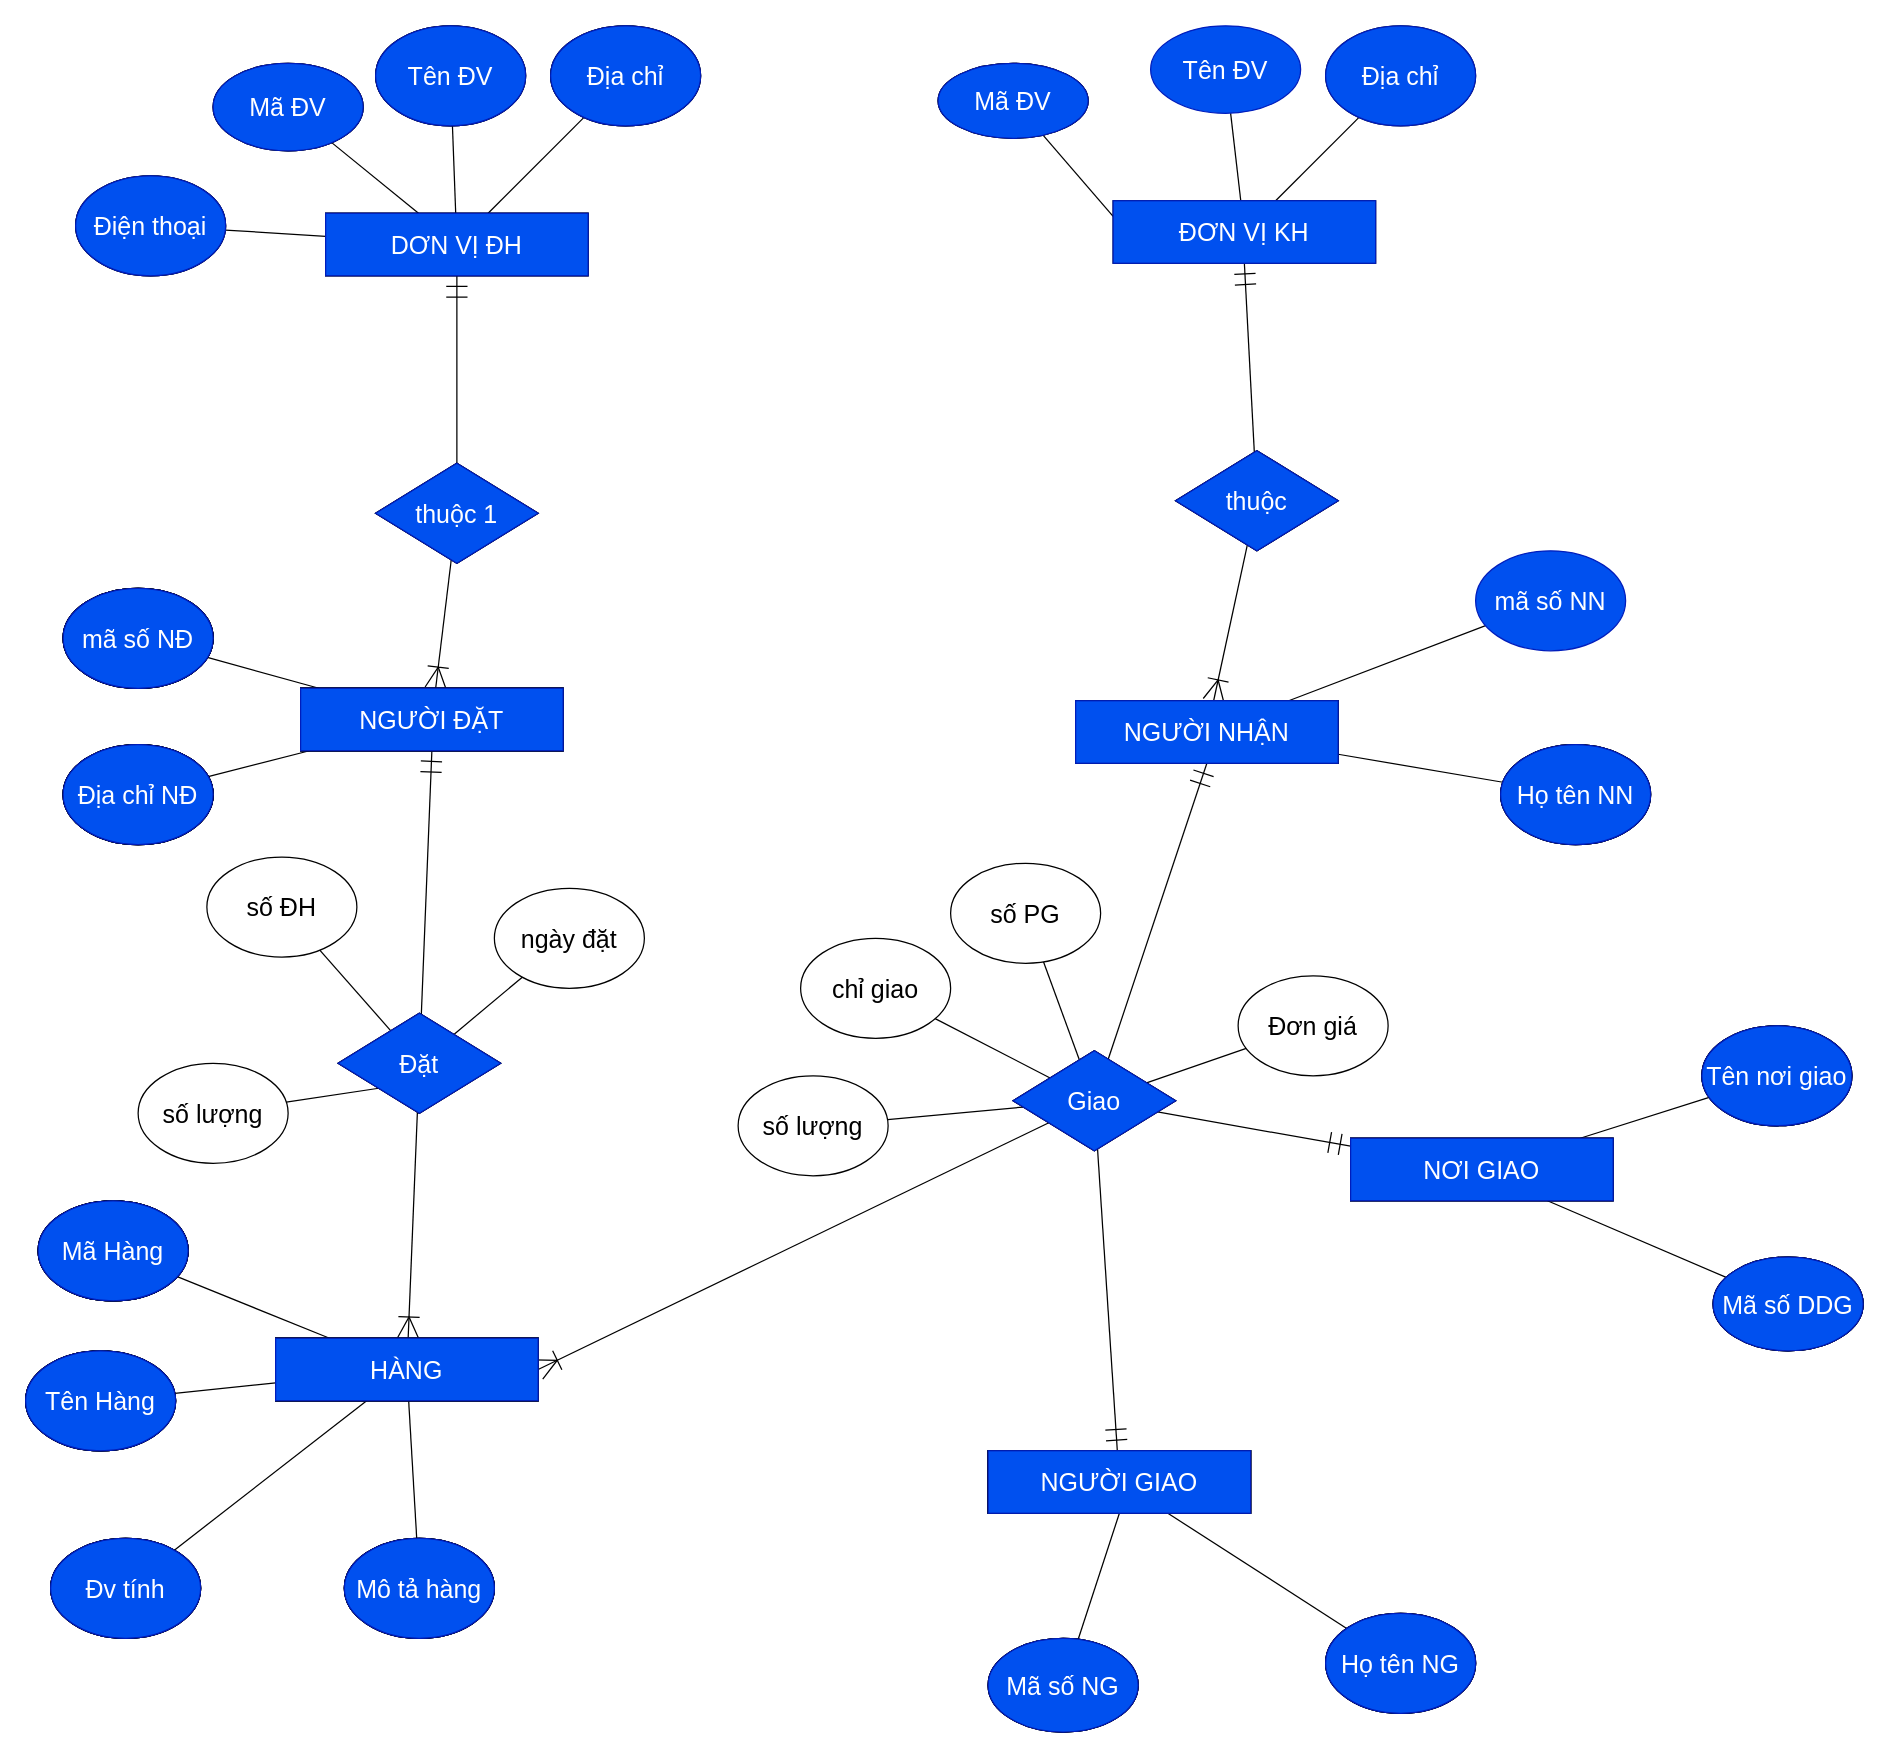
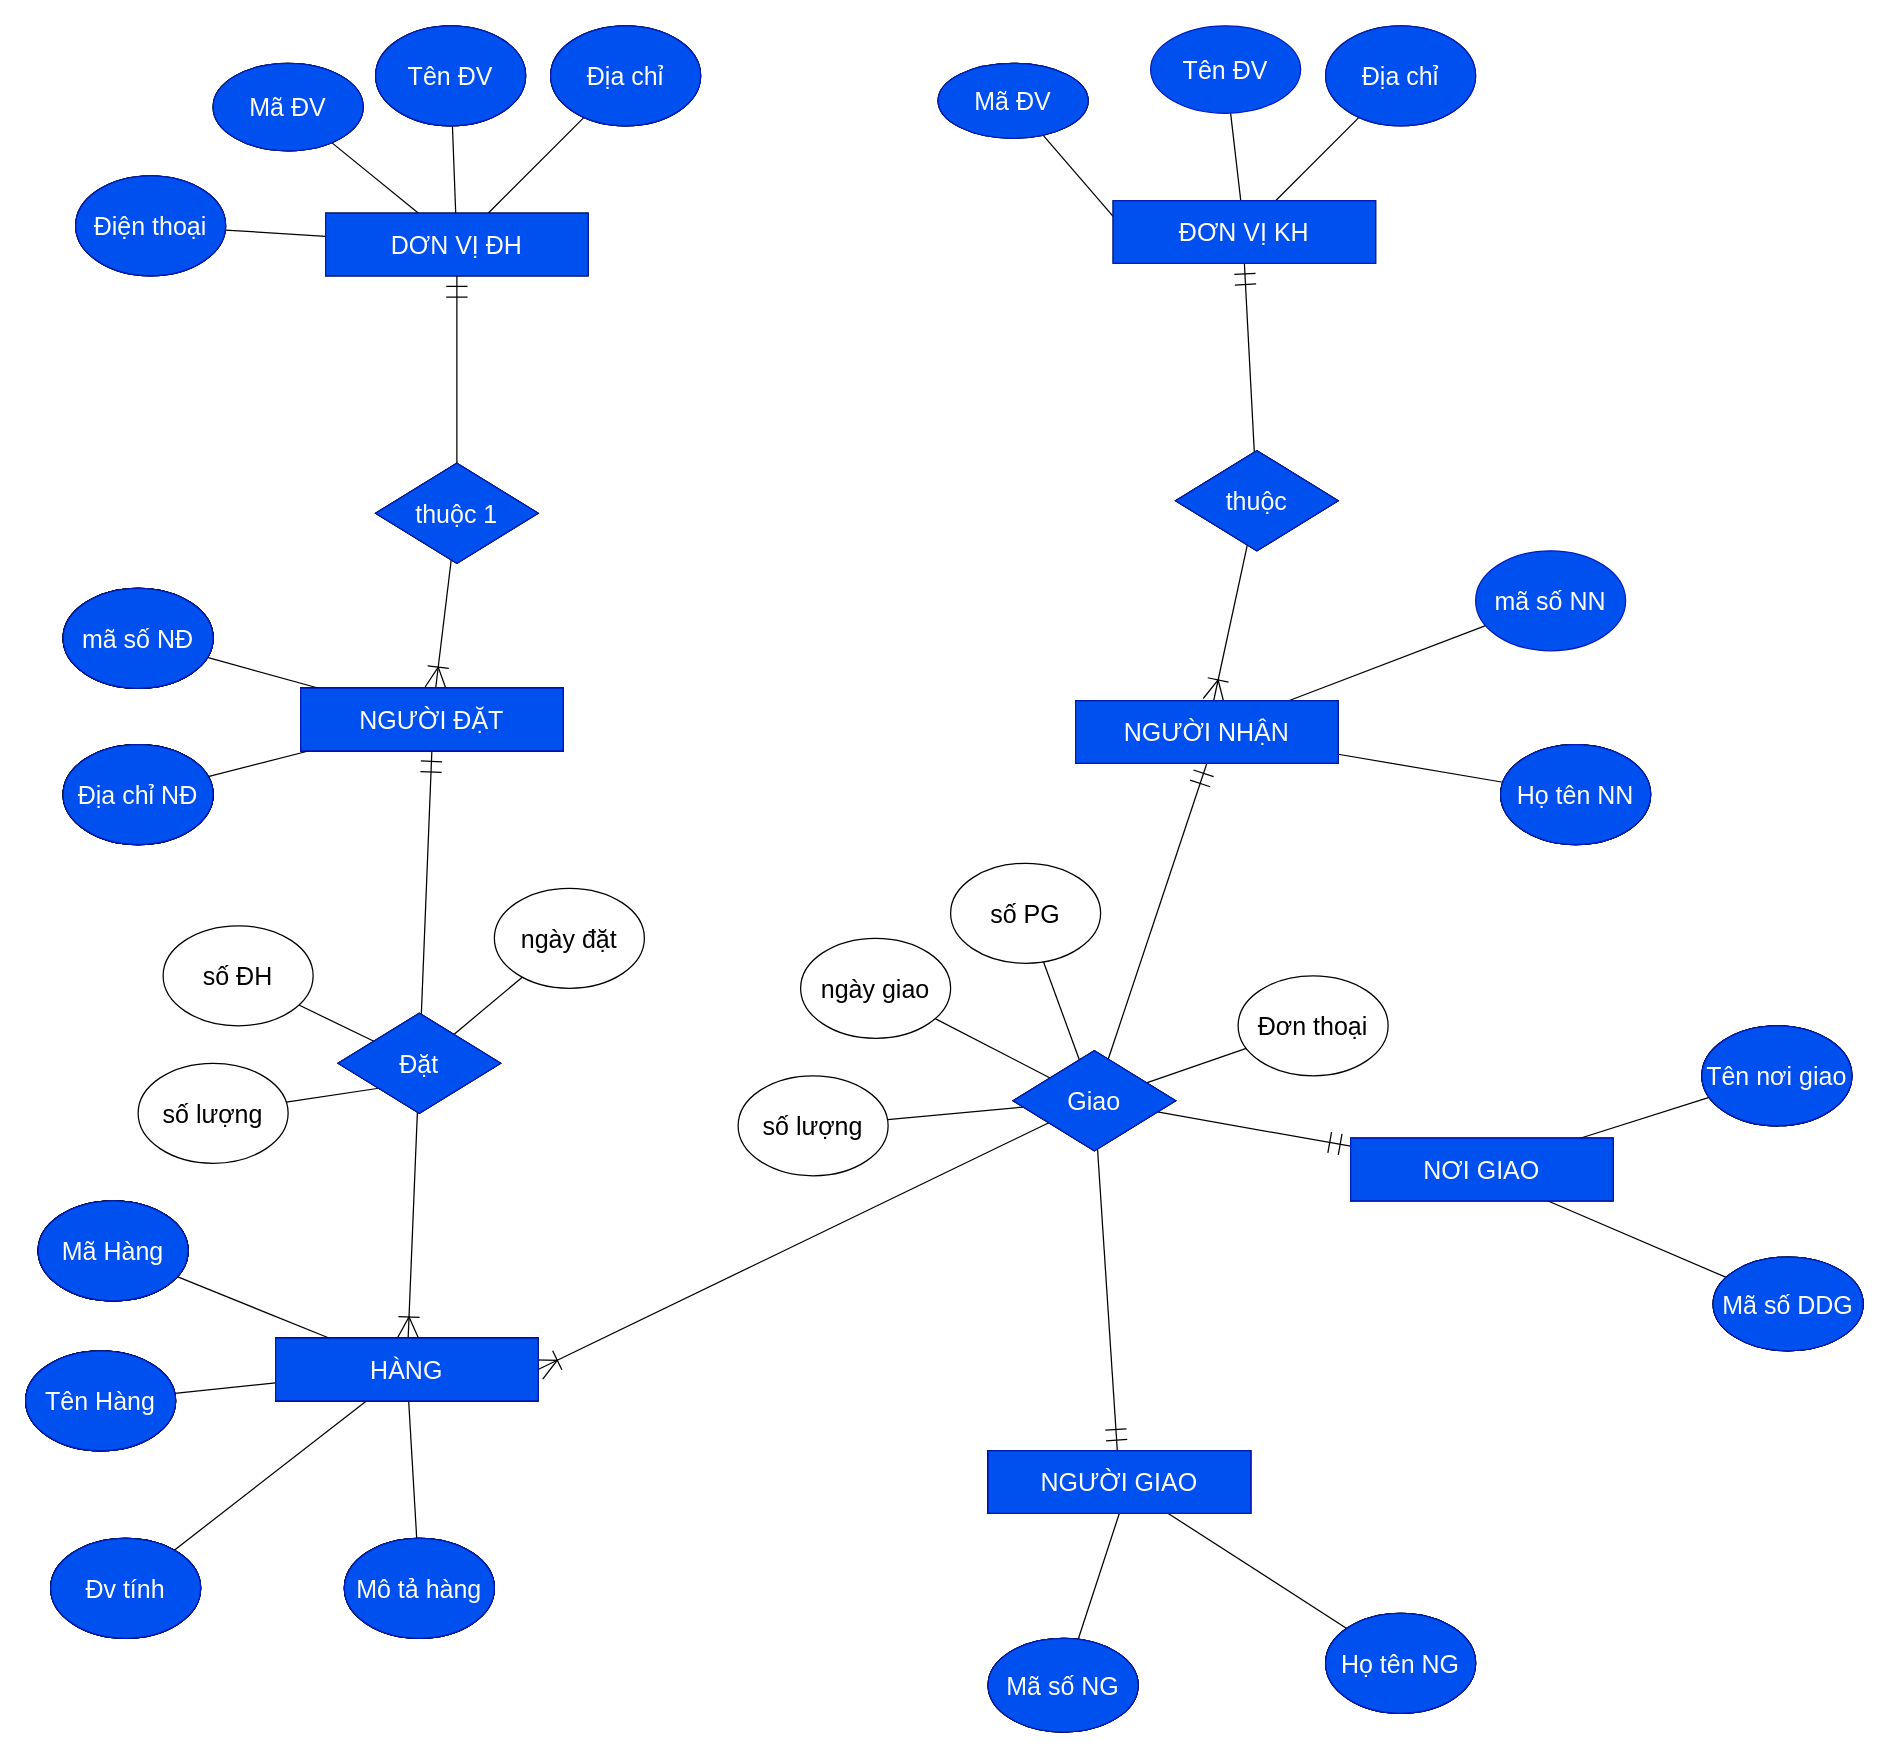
node "số ĐH": moved (282, 907) -> (238, 976)
node "chỉ giao": label "chỉ giao" -> "ngày giao"
node "Đơn giá": label "Đơn giá" -> "Đơn thoại"
